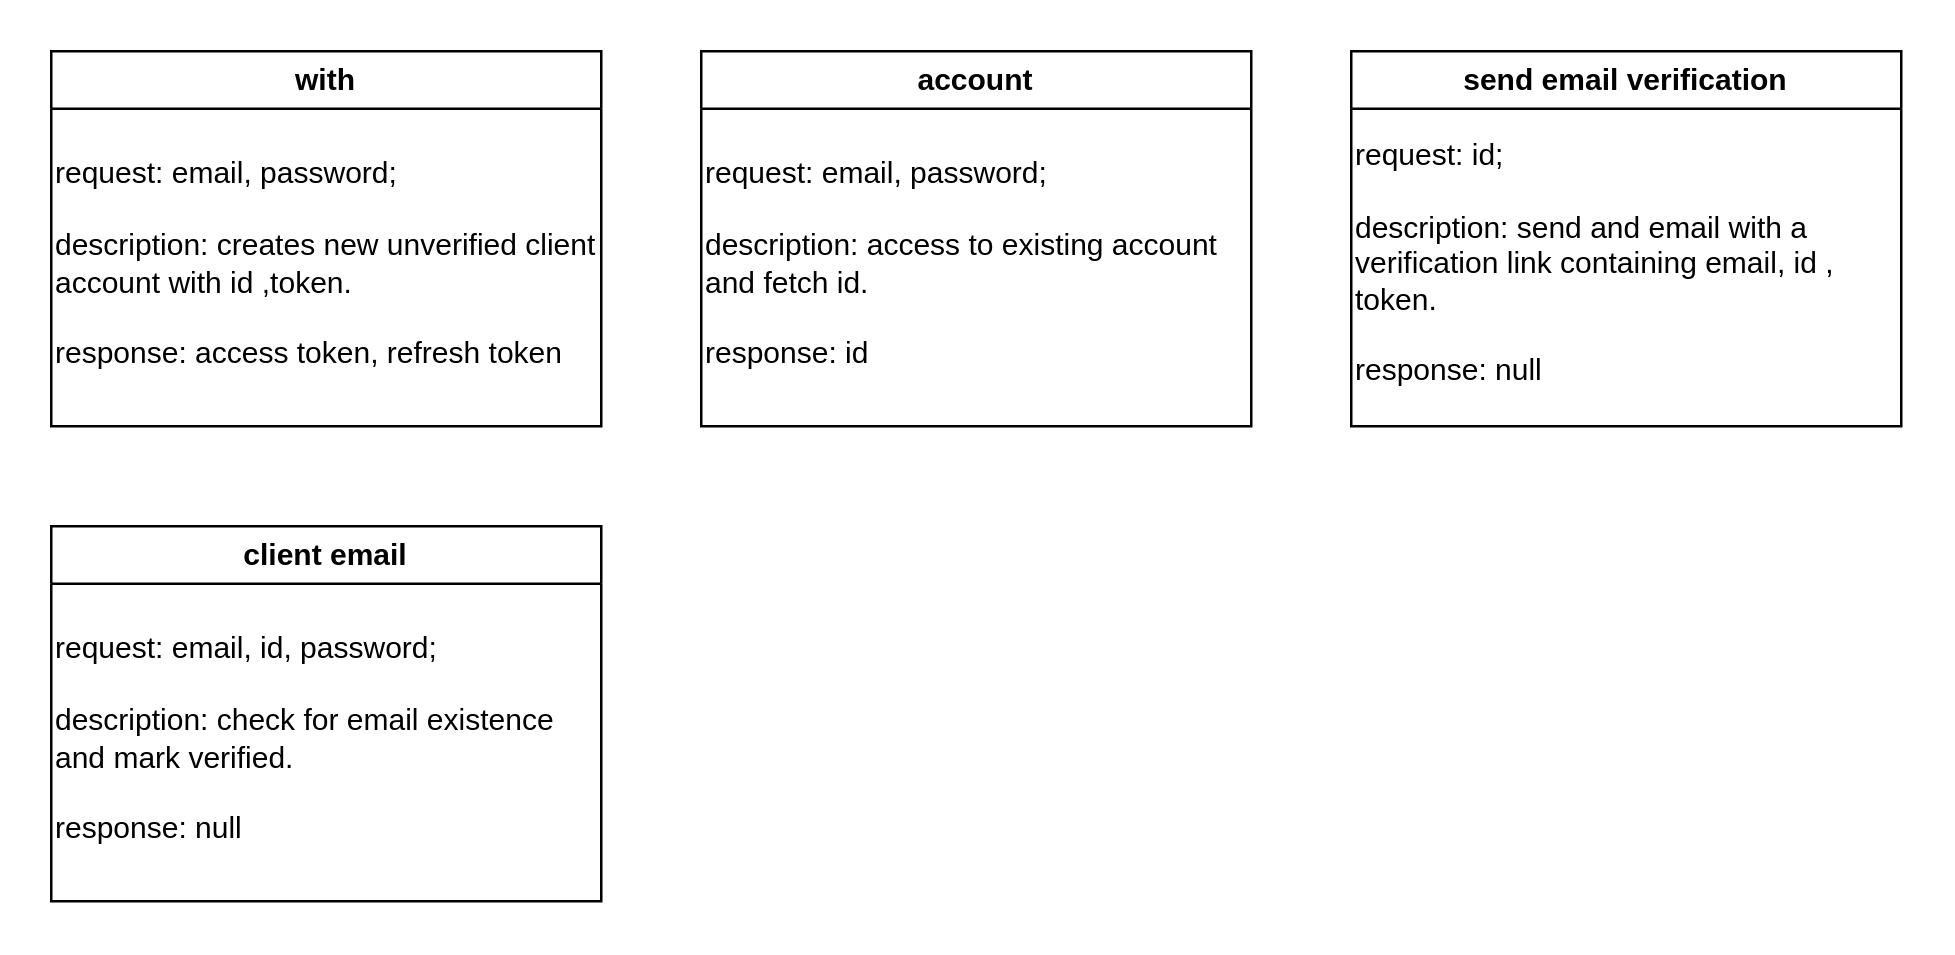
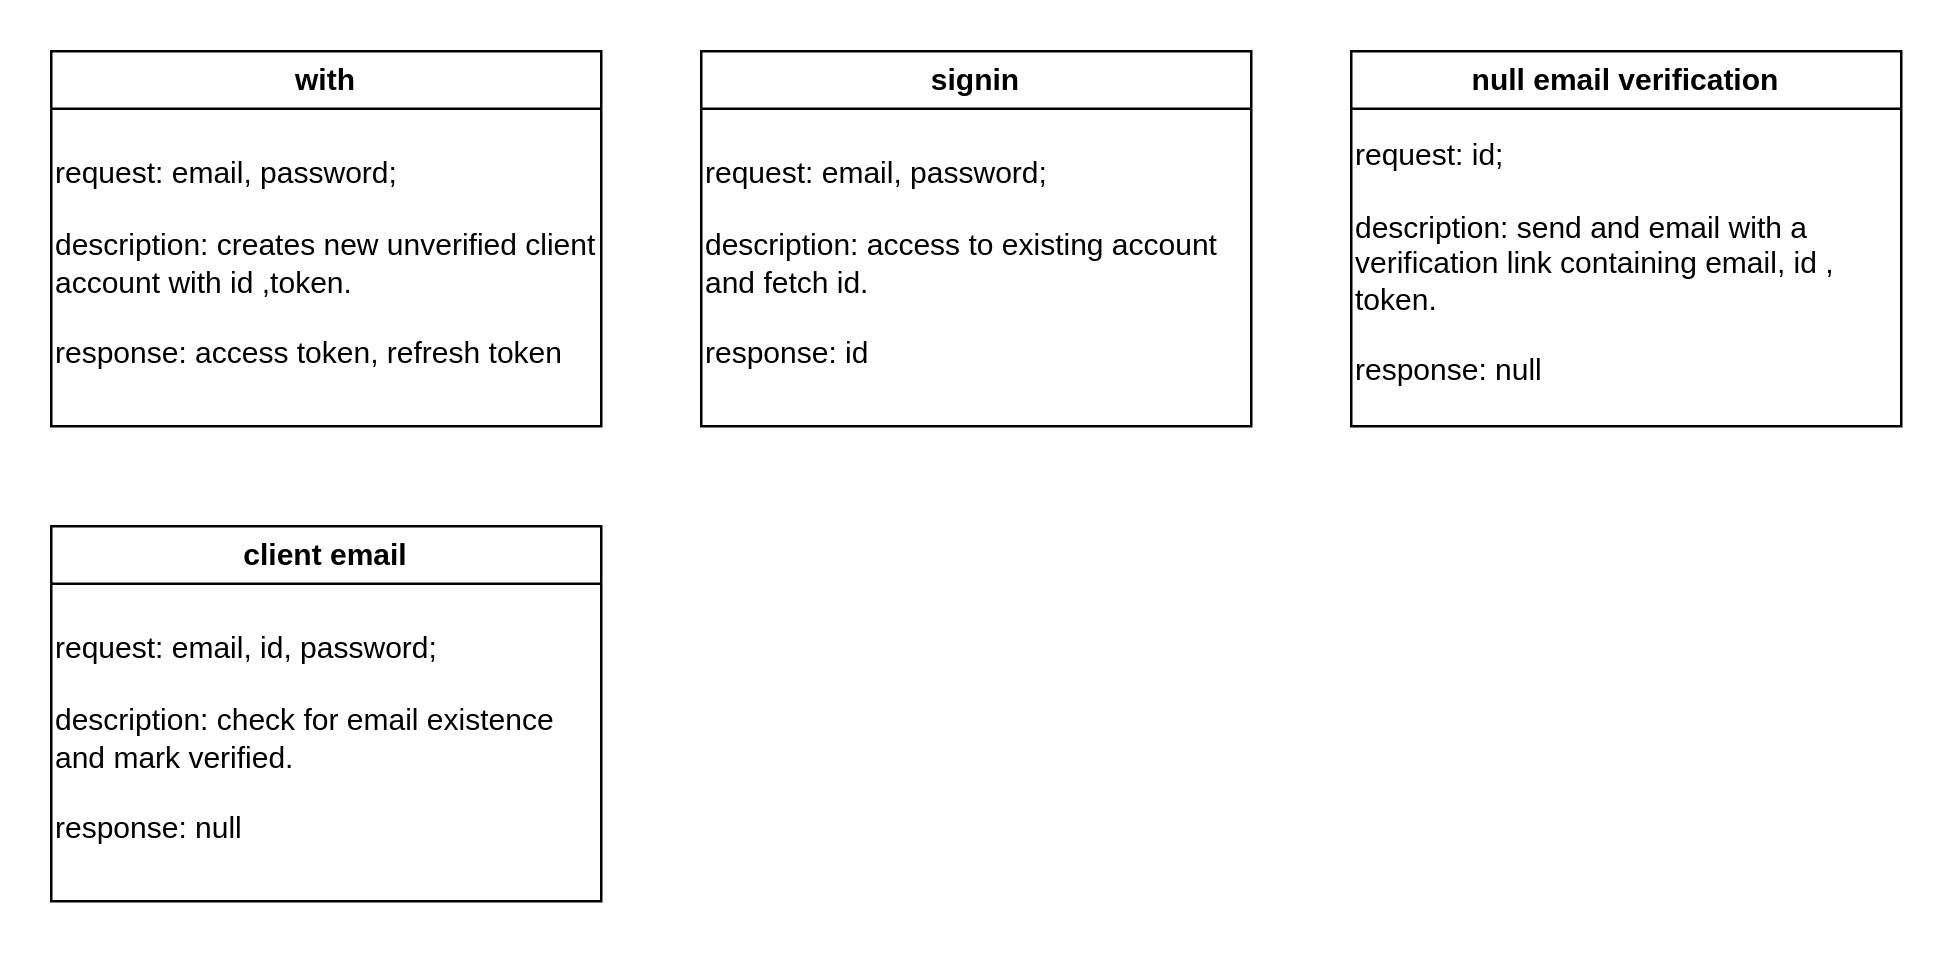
node "account": label "account" -> "signin"
node "send email verification": label "send email verification" -> "null email verification"
